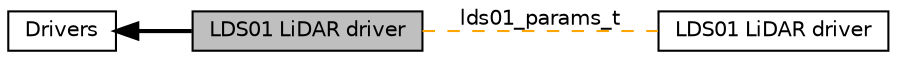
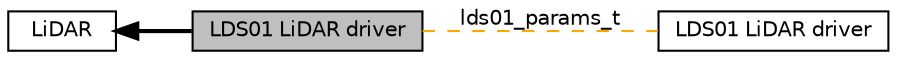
node "Drivers": label "Drivers" -> "LiDAR"
